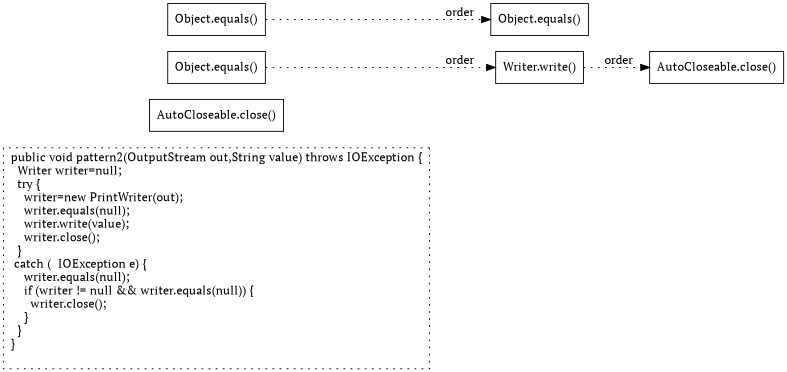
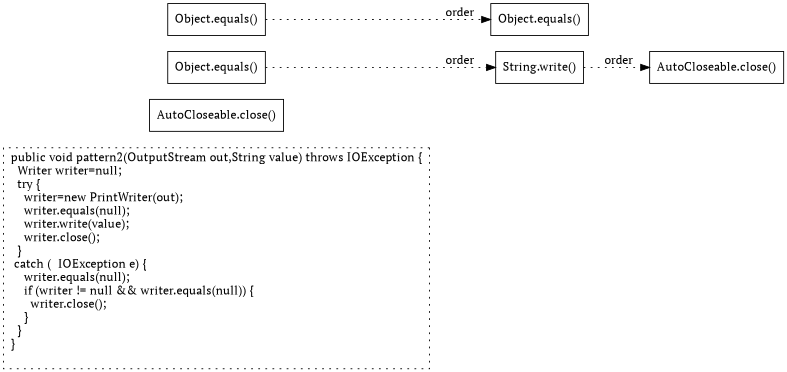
node "Writer.write()": label "Writer.write()" -> "String.write()"
